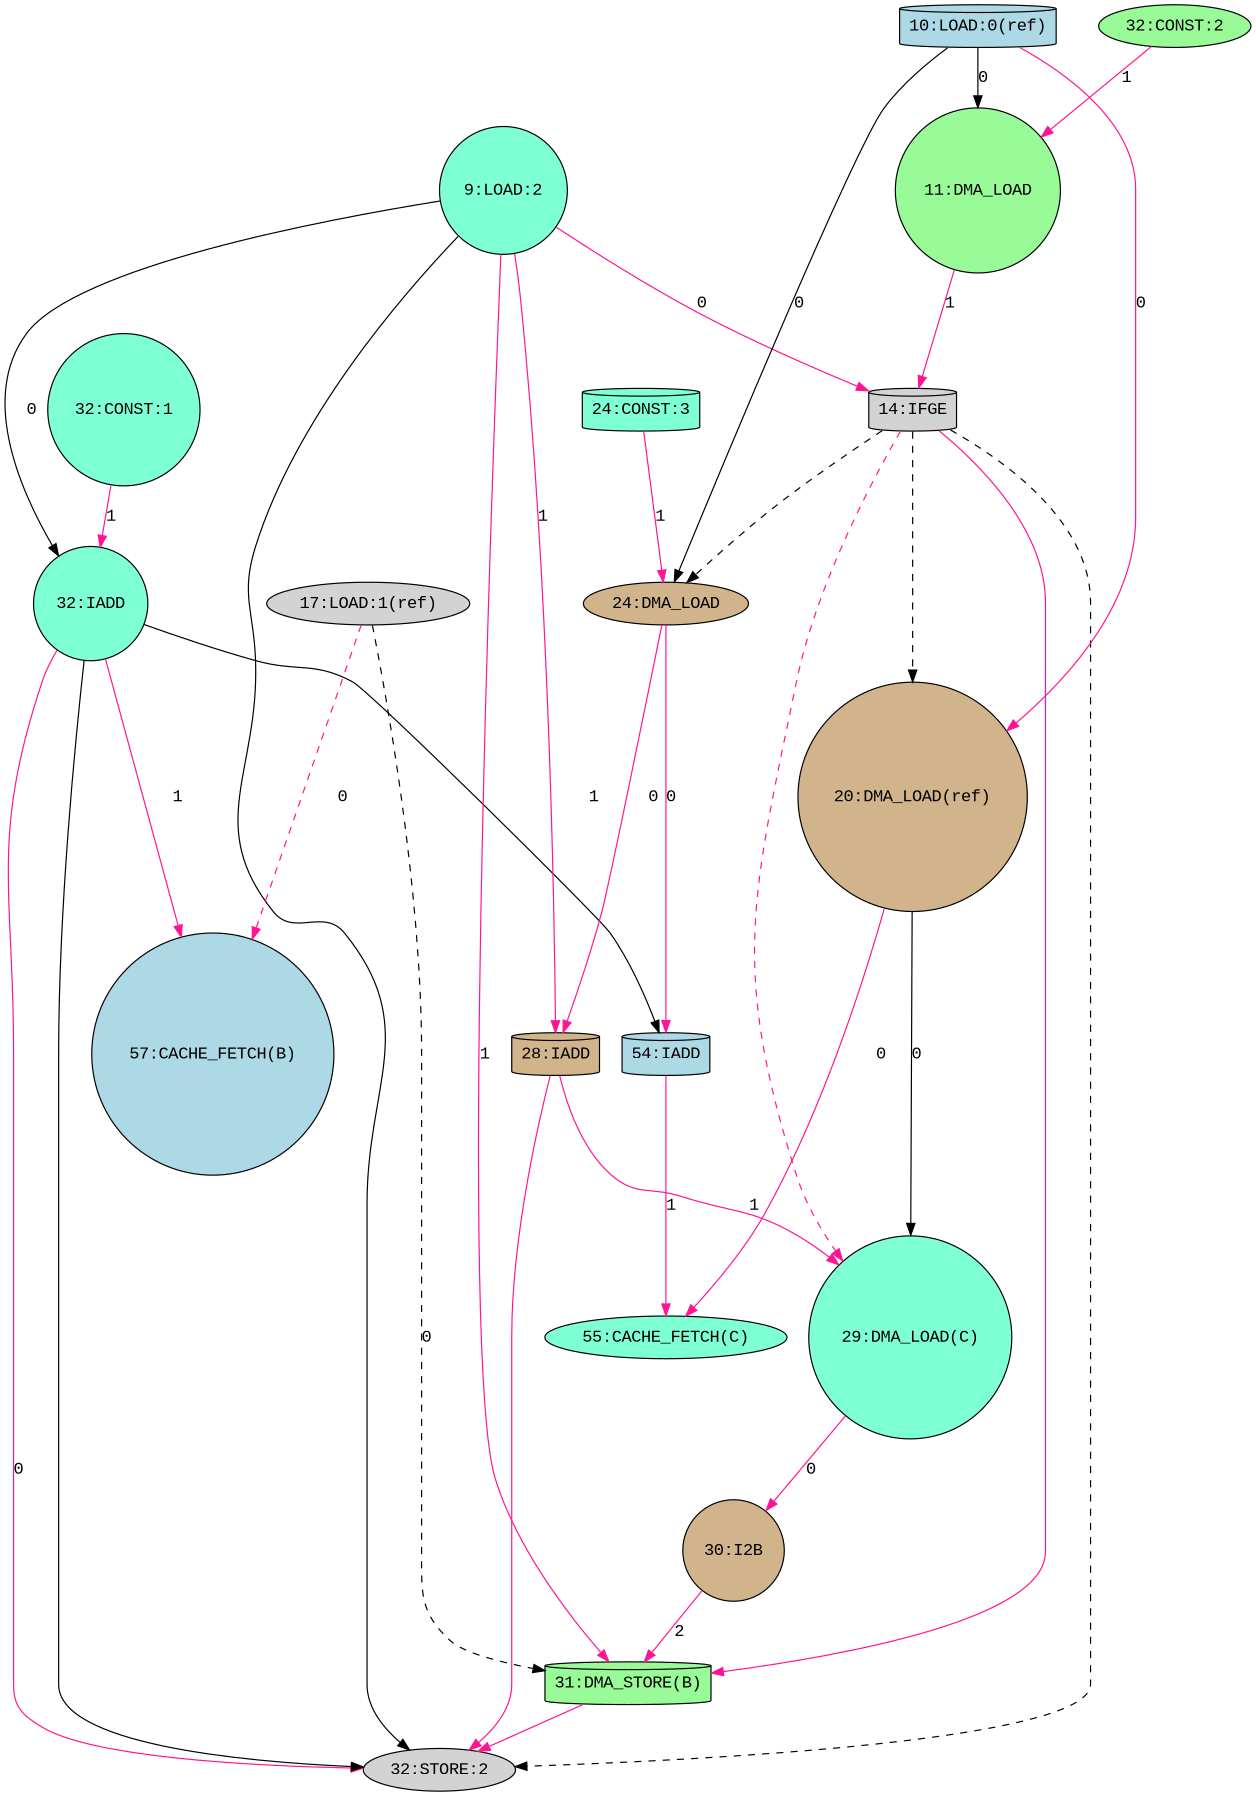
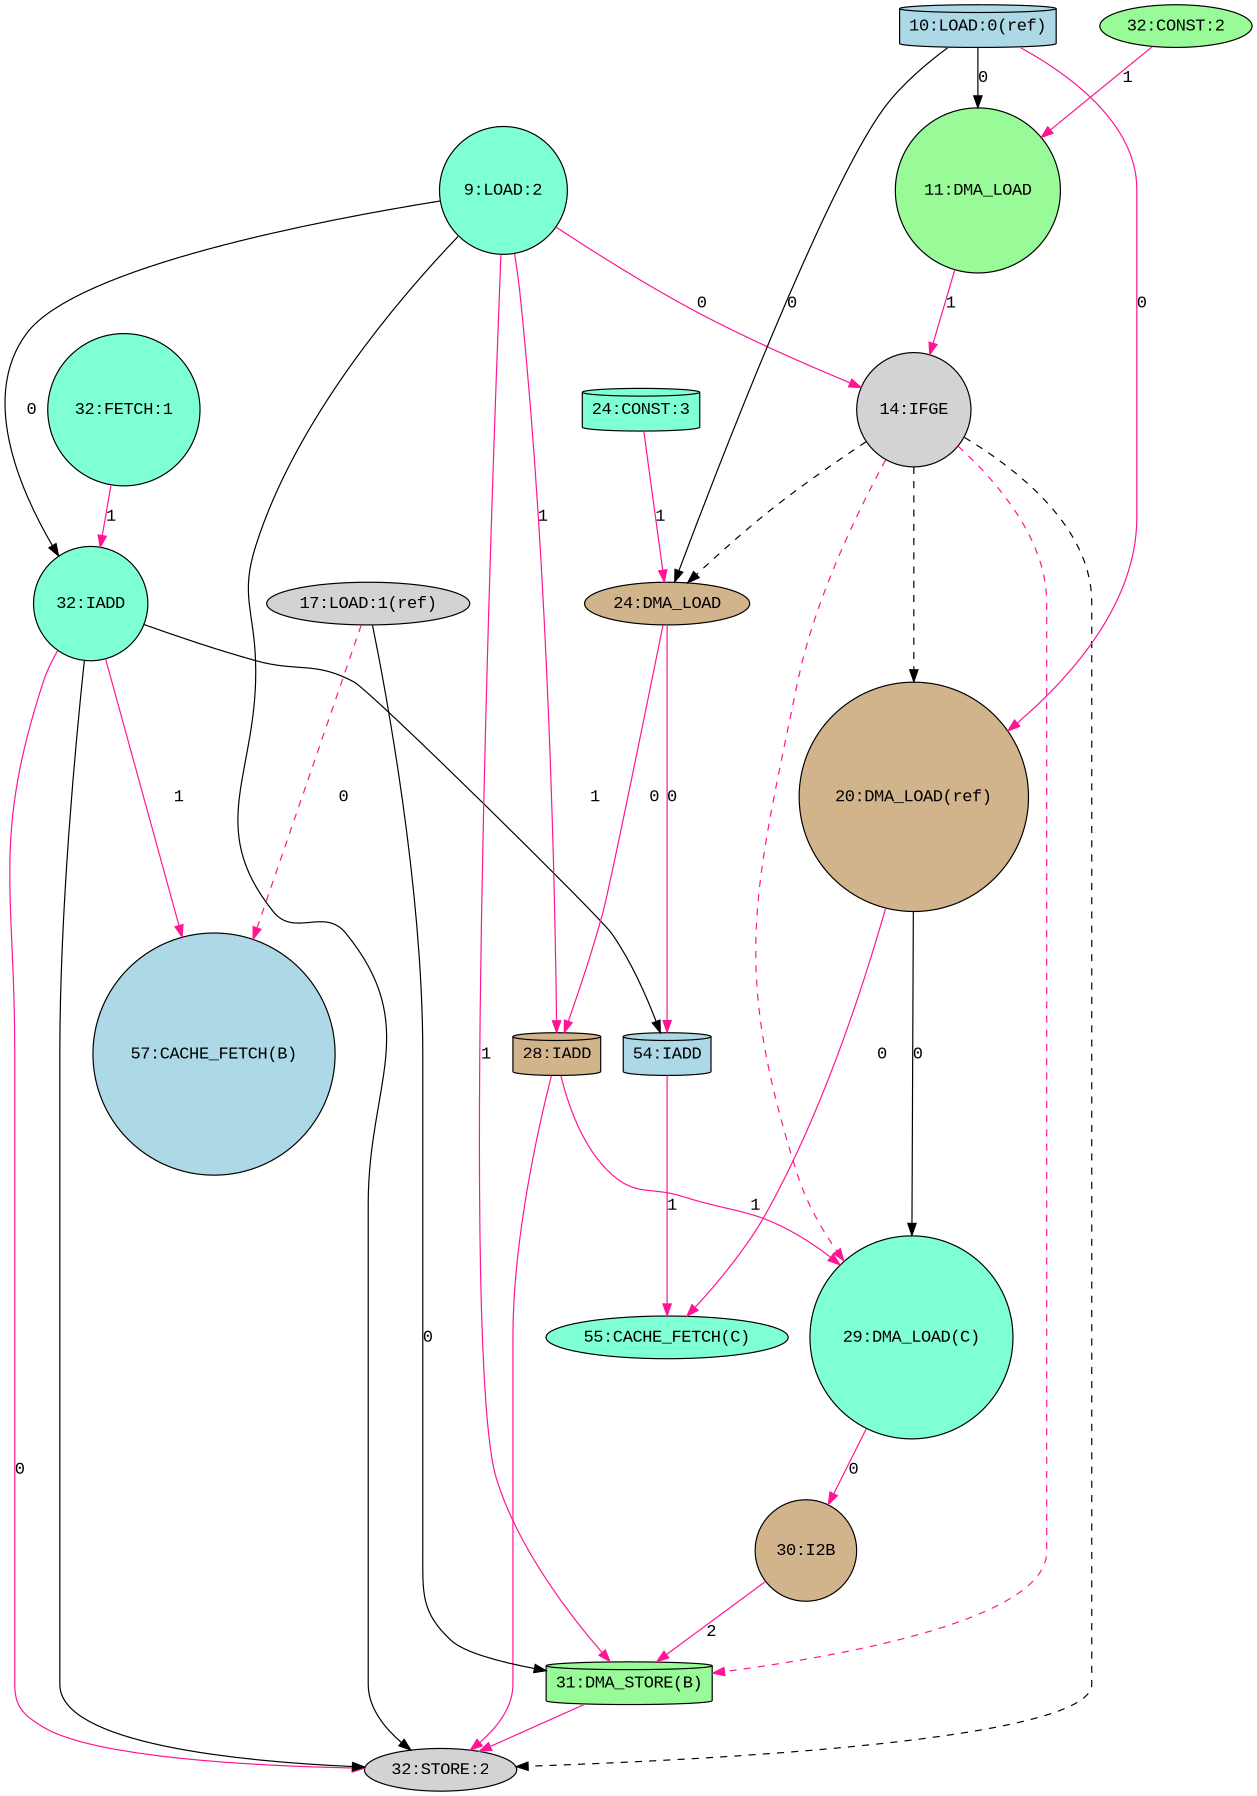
node "32:CONST:1": label "32:CONST:1" -> "32:FETCH:1"
node "14:IFGE": shape cylinder -> circle
edge "14:IFGE" -> "31:DMA_STORE(B)": style solid -> dashed
edge "17:LOAD:1(ref)" -> "31:DMA_STORE(B)": style dashed -> solid
